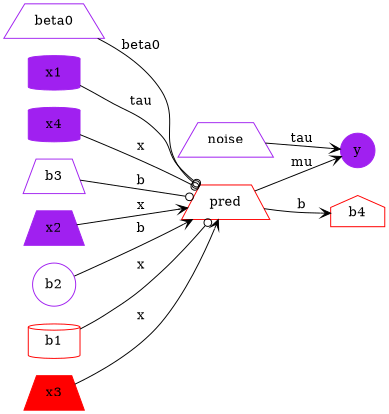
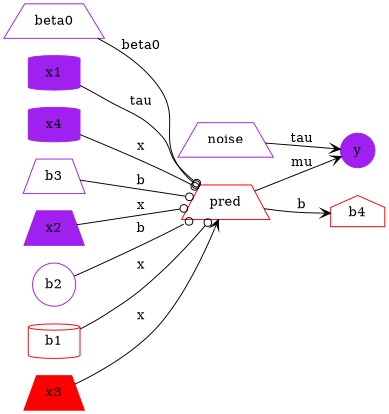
edge "x2" -> "pred": arrowhead vee -> odot
edge "b2" -> "pred": arrowhead vee -> odot
